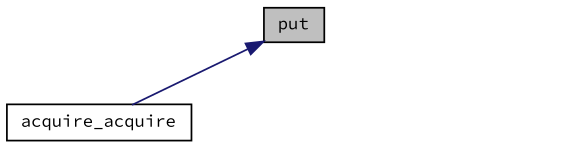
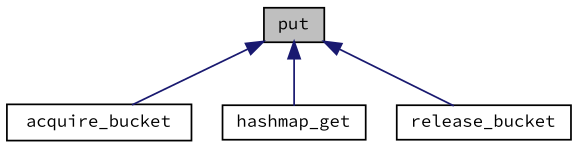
node "acquire_acquire": label "acquire_acquire" -> "acquire_bucket"
node "hashmap_get": added
node "release_bucket": added
